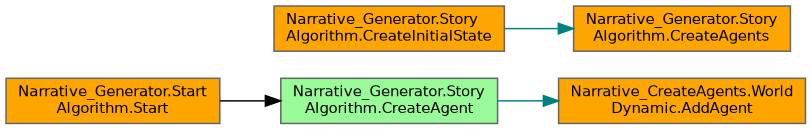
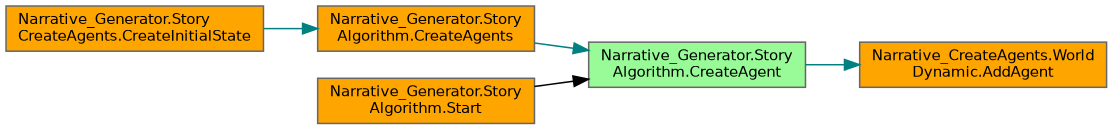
node "Narrative_Generator.Story Algorithm.CreateInitialState": label "Narrative_Generator.Story Algorithm.CreateInitialState" -> "Narrative_Generator.Story CreateAgents.CreateInitialState"
edge "Narrative_Generator.Story Algorithm.CreateAgents" -> "Narrative_Generator.Story Algorithm.CreateAgent": added
node "Narrative_Generator.Start Algorithm.Start": label "Narrative_Generator.Start Algorithm.Start" -> "Narrative_Generator.Story Algorithm.Start"
